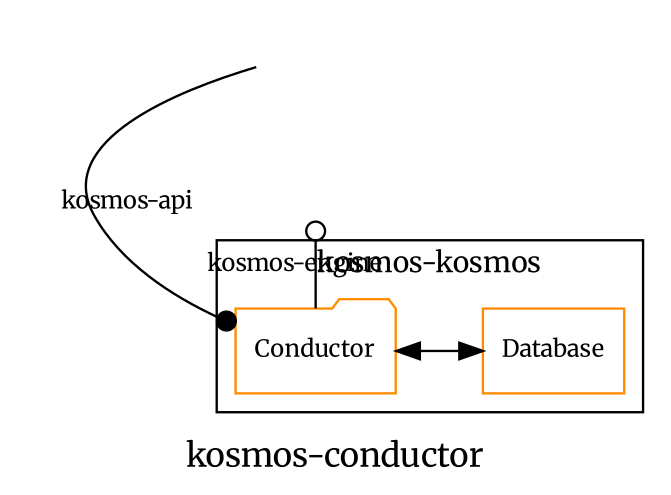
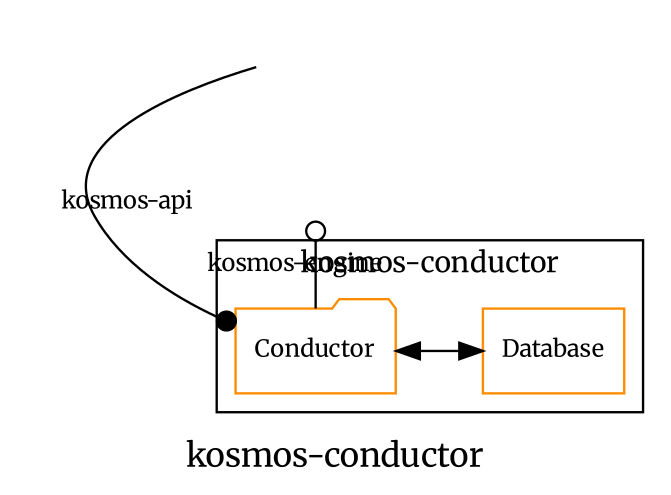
cluster "kosmos-kosmos": label "kosmos-kosmos" -> "kosmos-conductor"
